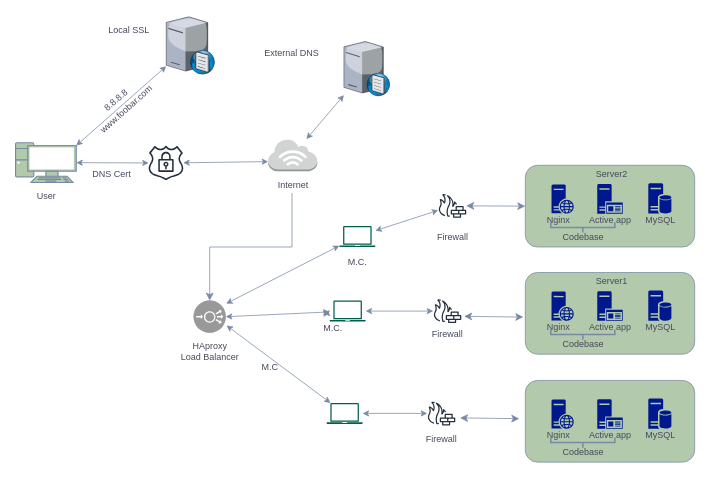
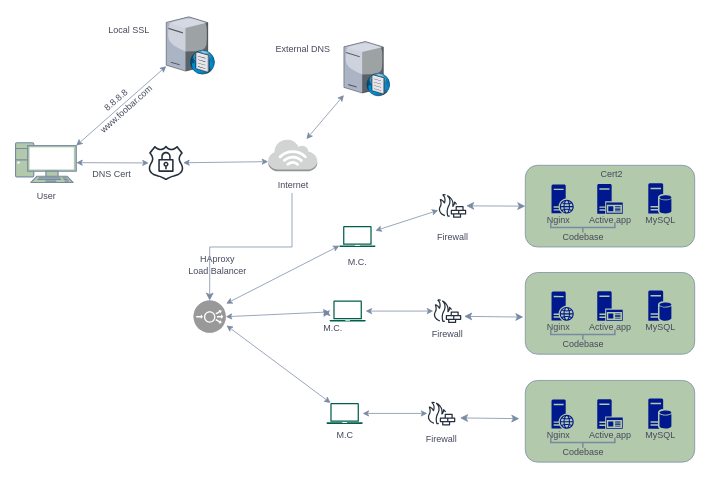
node "External DNS": moved (291, 54) -> (303, 50)
node "Server2": label "Server2" -> "Cert2"
node "Server1": removed
node "HAproxy Load Balancer": moved (210, 351) -> (217, 265)
node "M.C": moved (270, 368) -> (345, 435)
